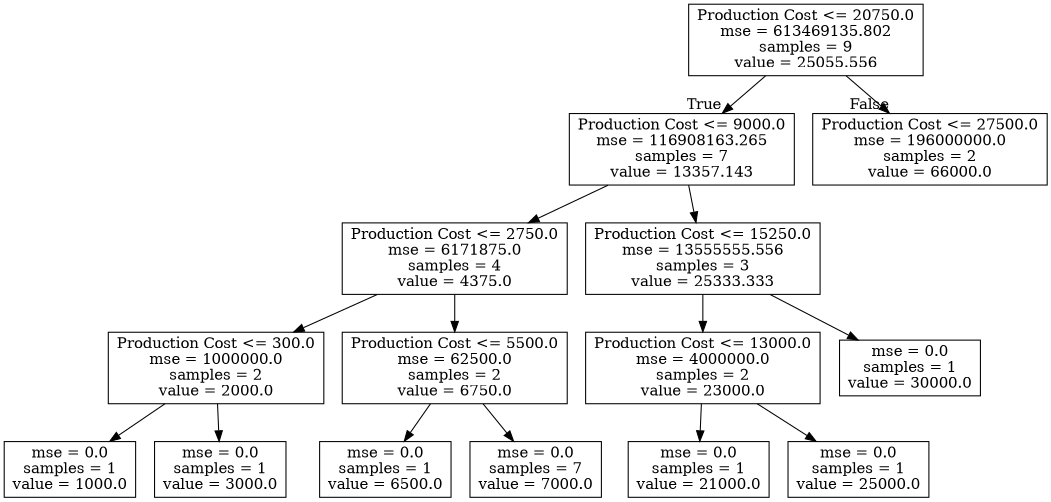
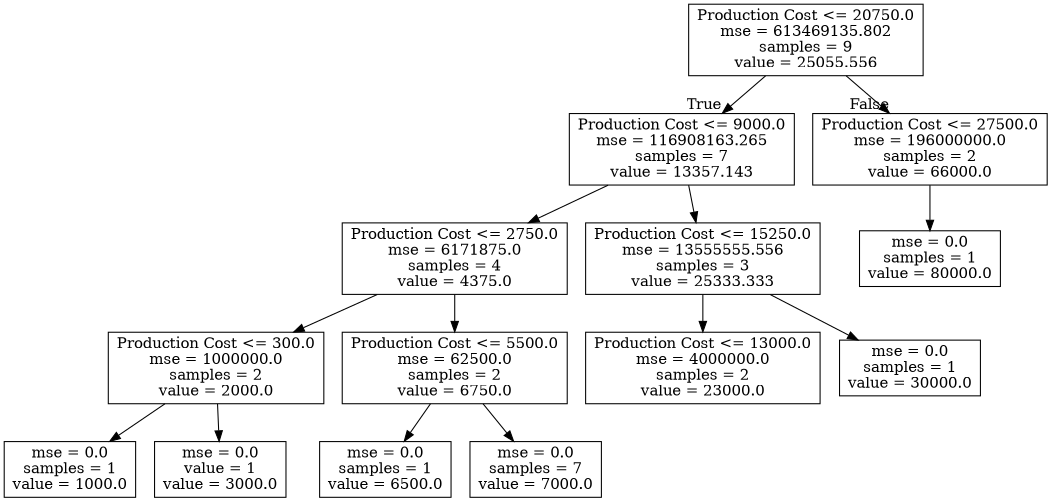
node "mse = 0.0 samples = 1 value = 80000.0": added
node "mse = 0.0 samples = 1 value = 3000.0": label "mse = 0.0 samples = 1 value = 3000.0" -> "mse = 0.0 value = 1 value = 3000.0"
node "mse = 0.0 samples = 1 value = 21000.0": removed
node "mse = 0.0 samples = 1 value = 25000.0": removed
